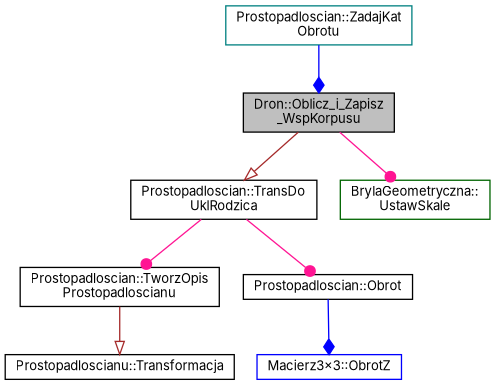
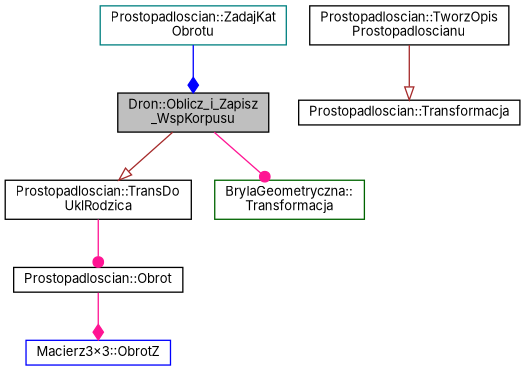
node "BrylaGeometryczna:: UstawSkale": label "BrylaGeometryczna:: UstawSkale" -> "BrylaGeometryczna:: Transformacja"
edge "Prostopadloscian::TransDo UklRodzica" -> "Prostopadloscian::TworzOpis Prostopadloscianu": removed
edge "Prostopadloscian::Obrot" -> "Macierz3x3::ObrotZ": color blue -> deeppink
node "Prostopadloscianu::Transformacja": label "Prostopadloscianu::Transformacja" -> "Prostopadloscian::Transformacja"
